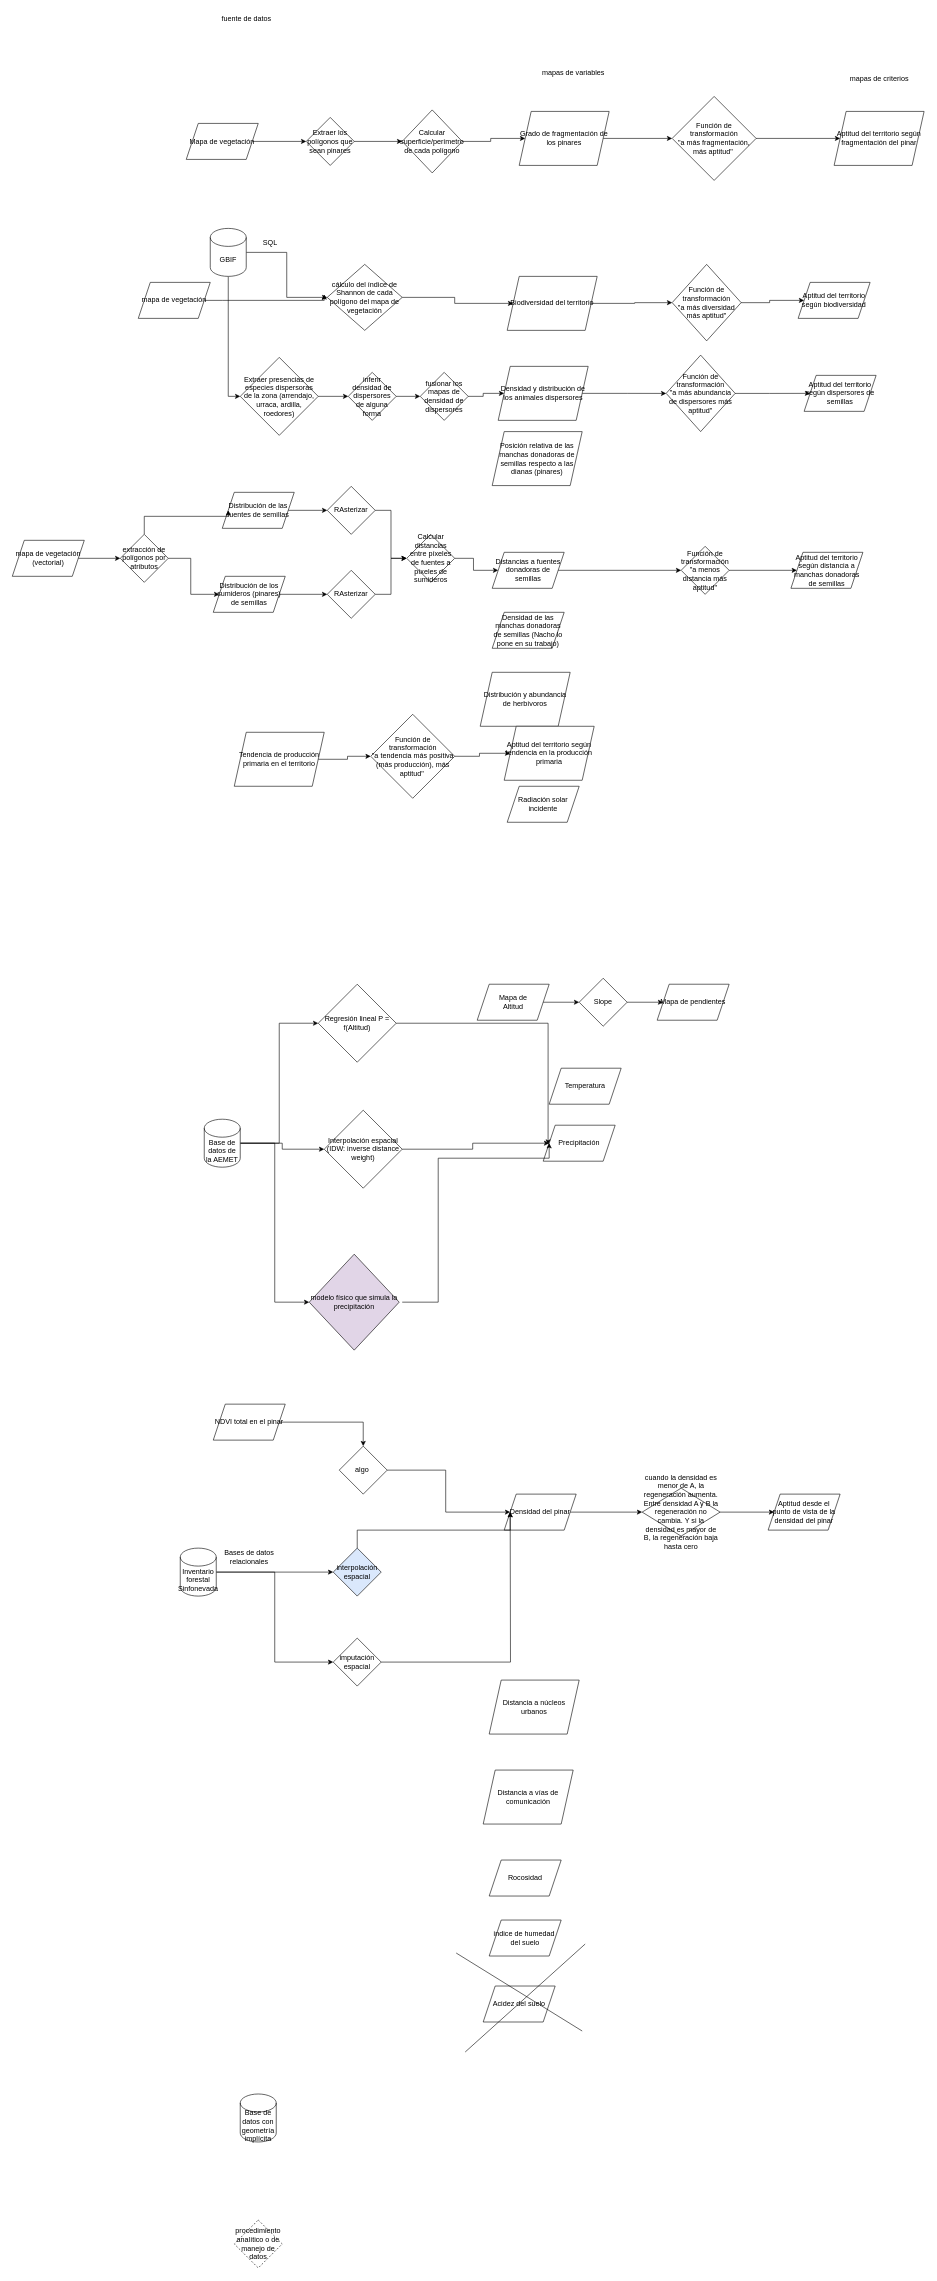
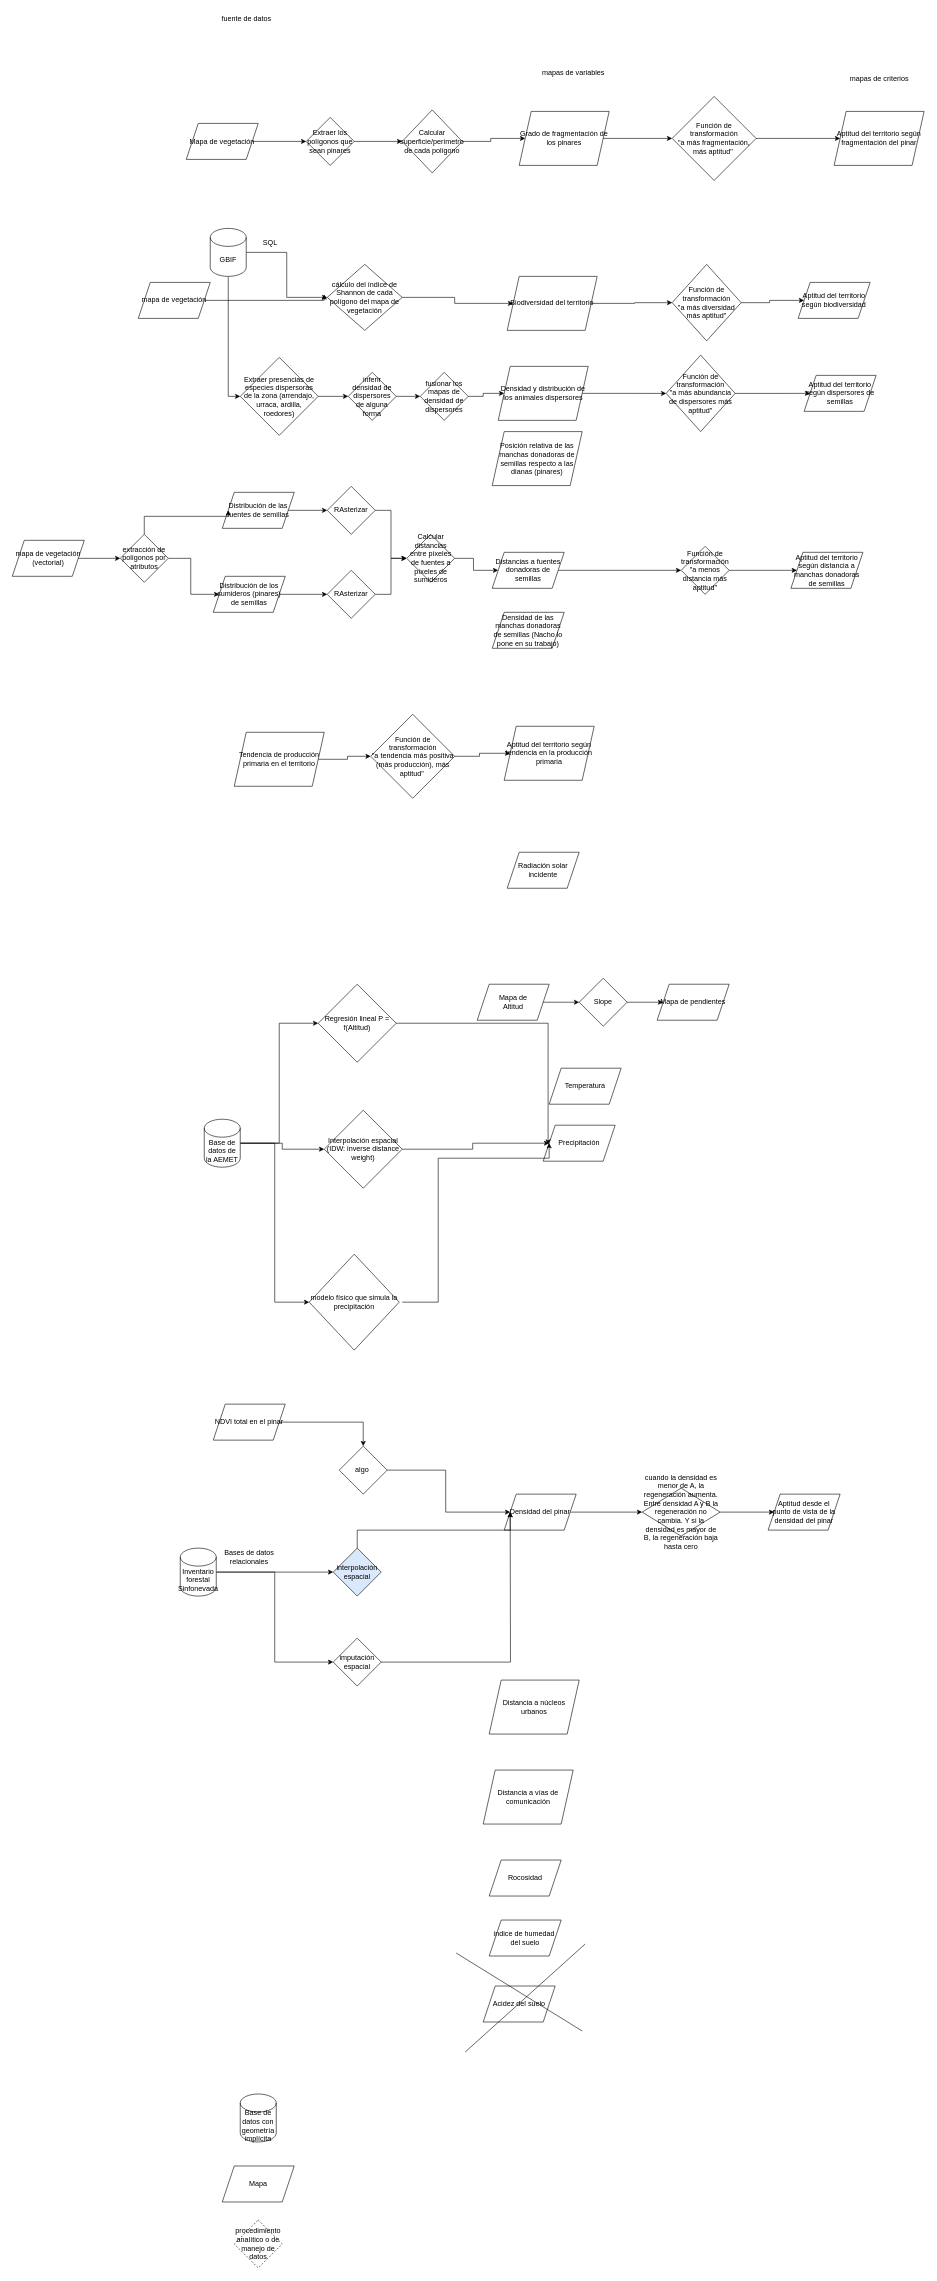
node "Distribución y abundancia de herbívoros": removed
node "Radiación solar incidente": moved (543, 804) -> (543, 870)
node "modelo físico que simula la precipitación": fillcolor #e1d5e7 -> #ffffff
node "Mapa": added
